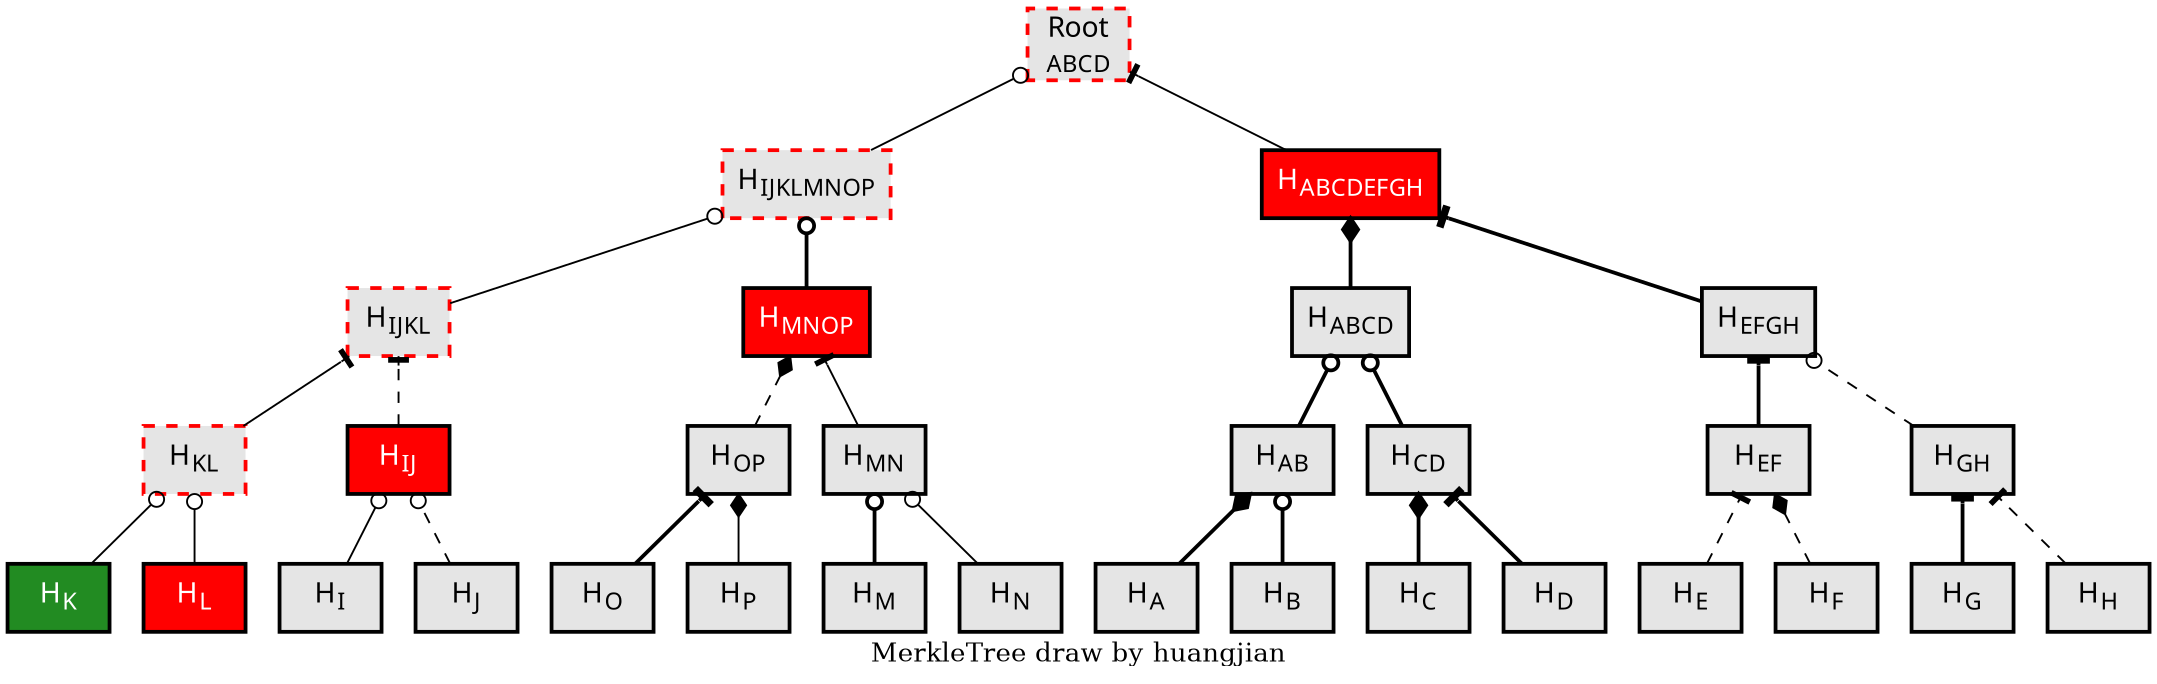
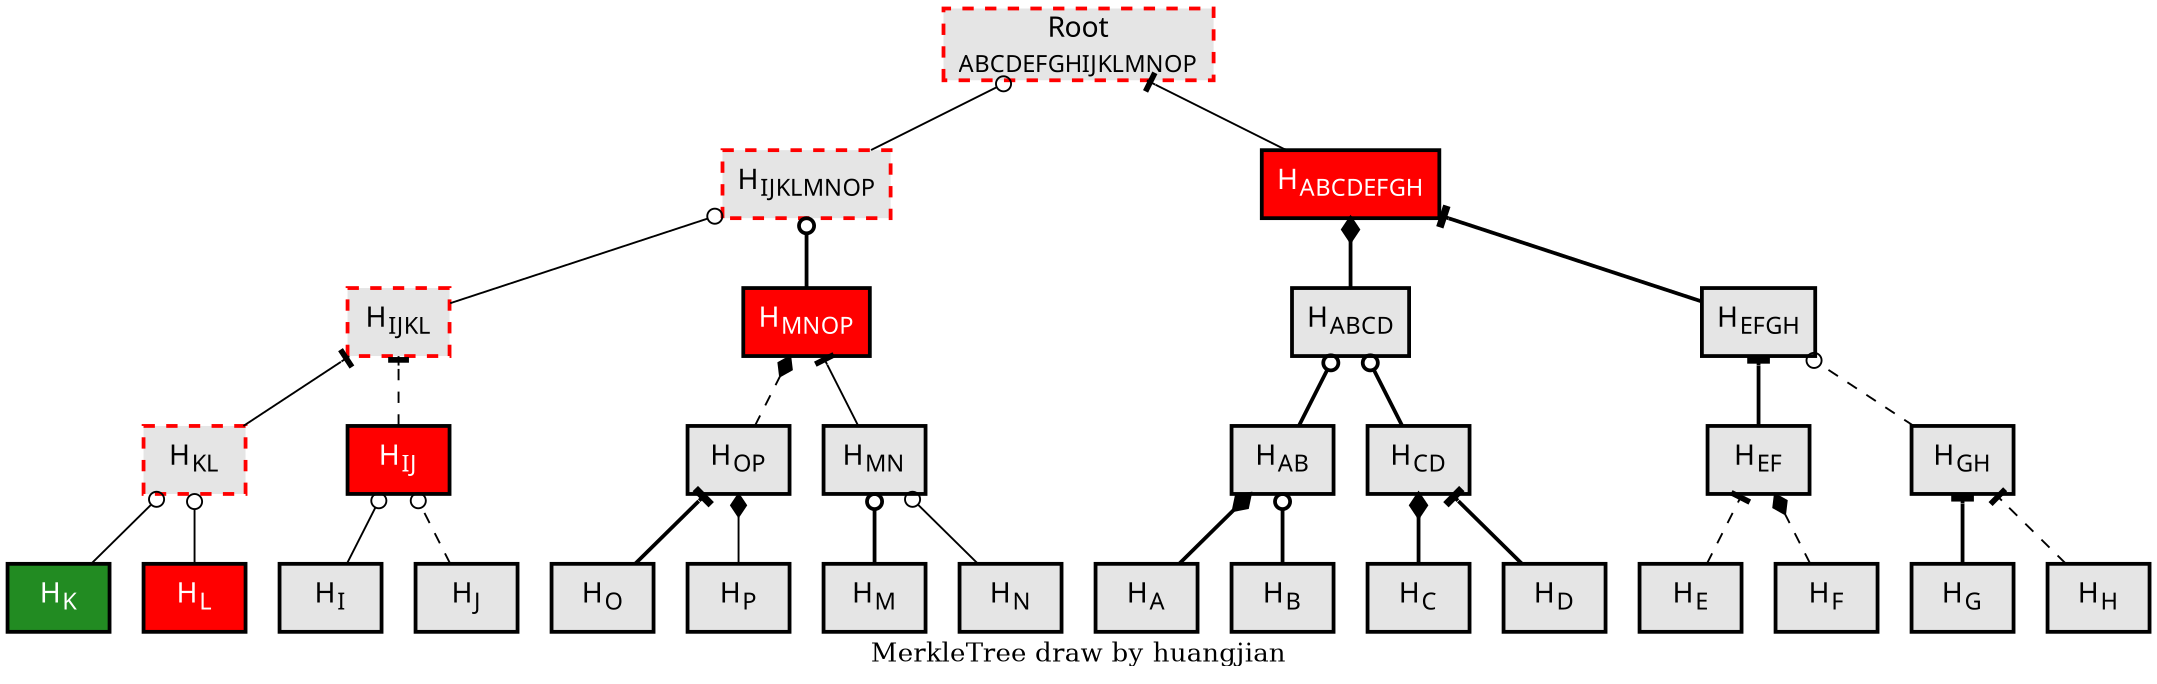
node "Root": text "ABCD" -> "ABCDEFGHIJKLMNOP"
